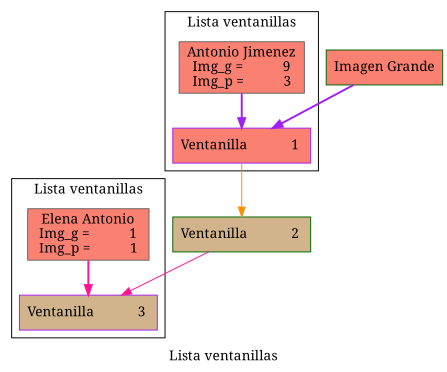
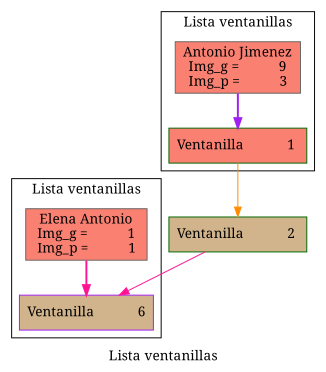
node "Imagen Grande": removed
node "Ventanilla            1": color purple -> darkgreen
node "Ventanilla            3": label "Ventanilla            3" -> "Ventanilla            6"
